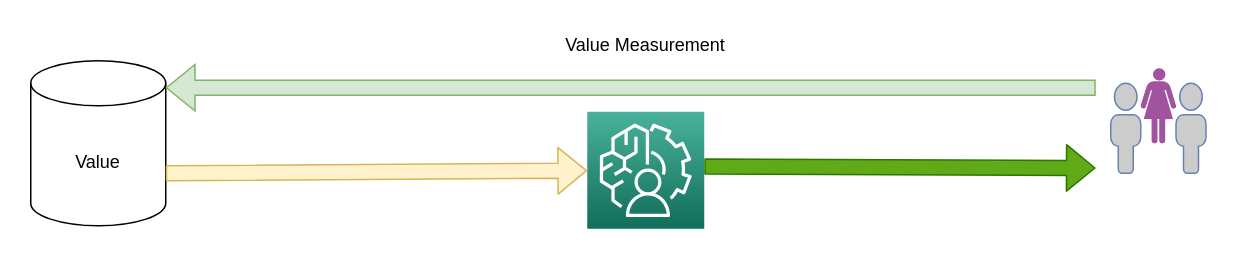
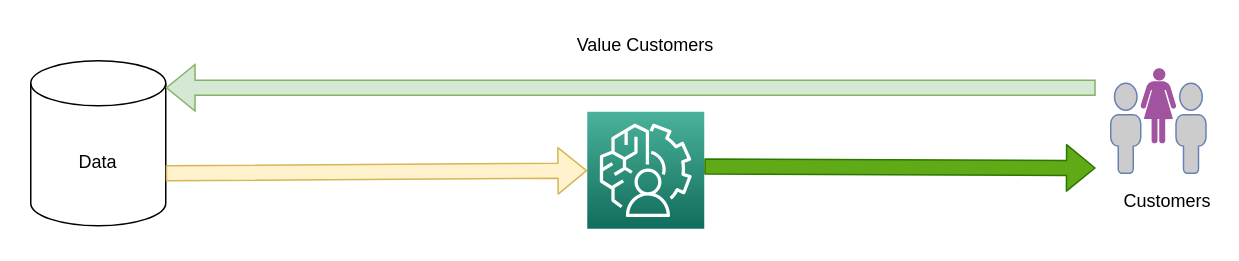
node "Value Measurement": label "Value Measurement" -> "Value Customers"
node "Value": label "Value" -> "Data"
node "Customers": added
